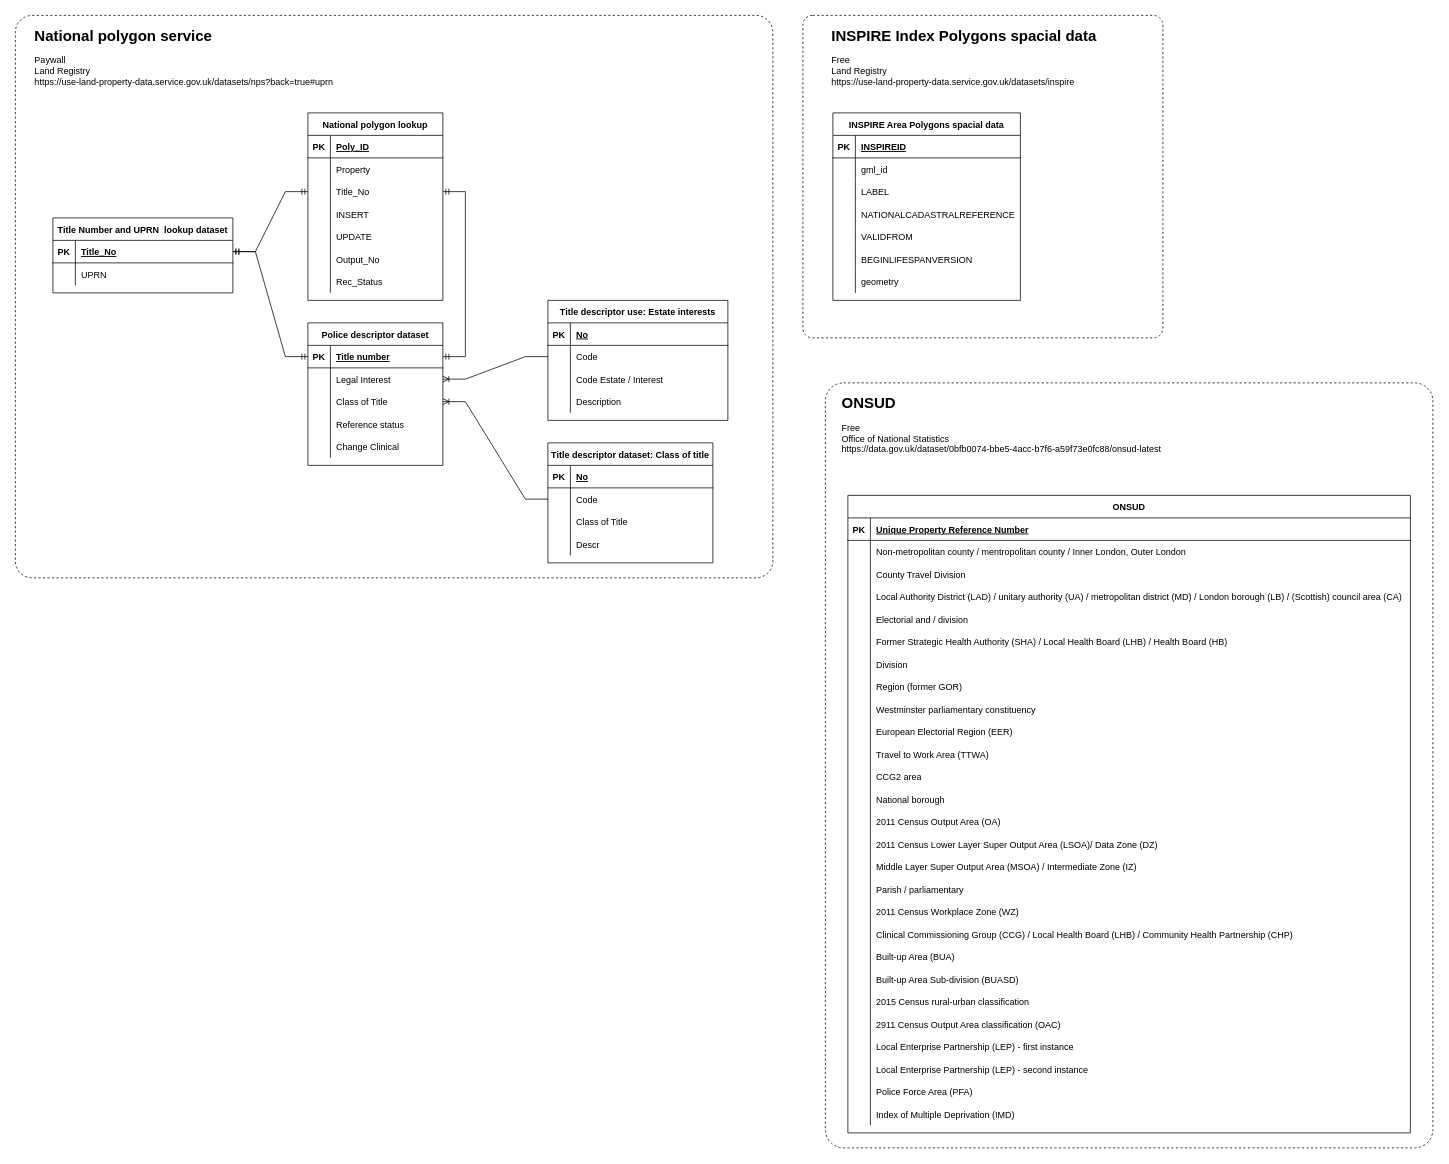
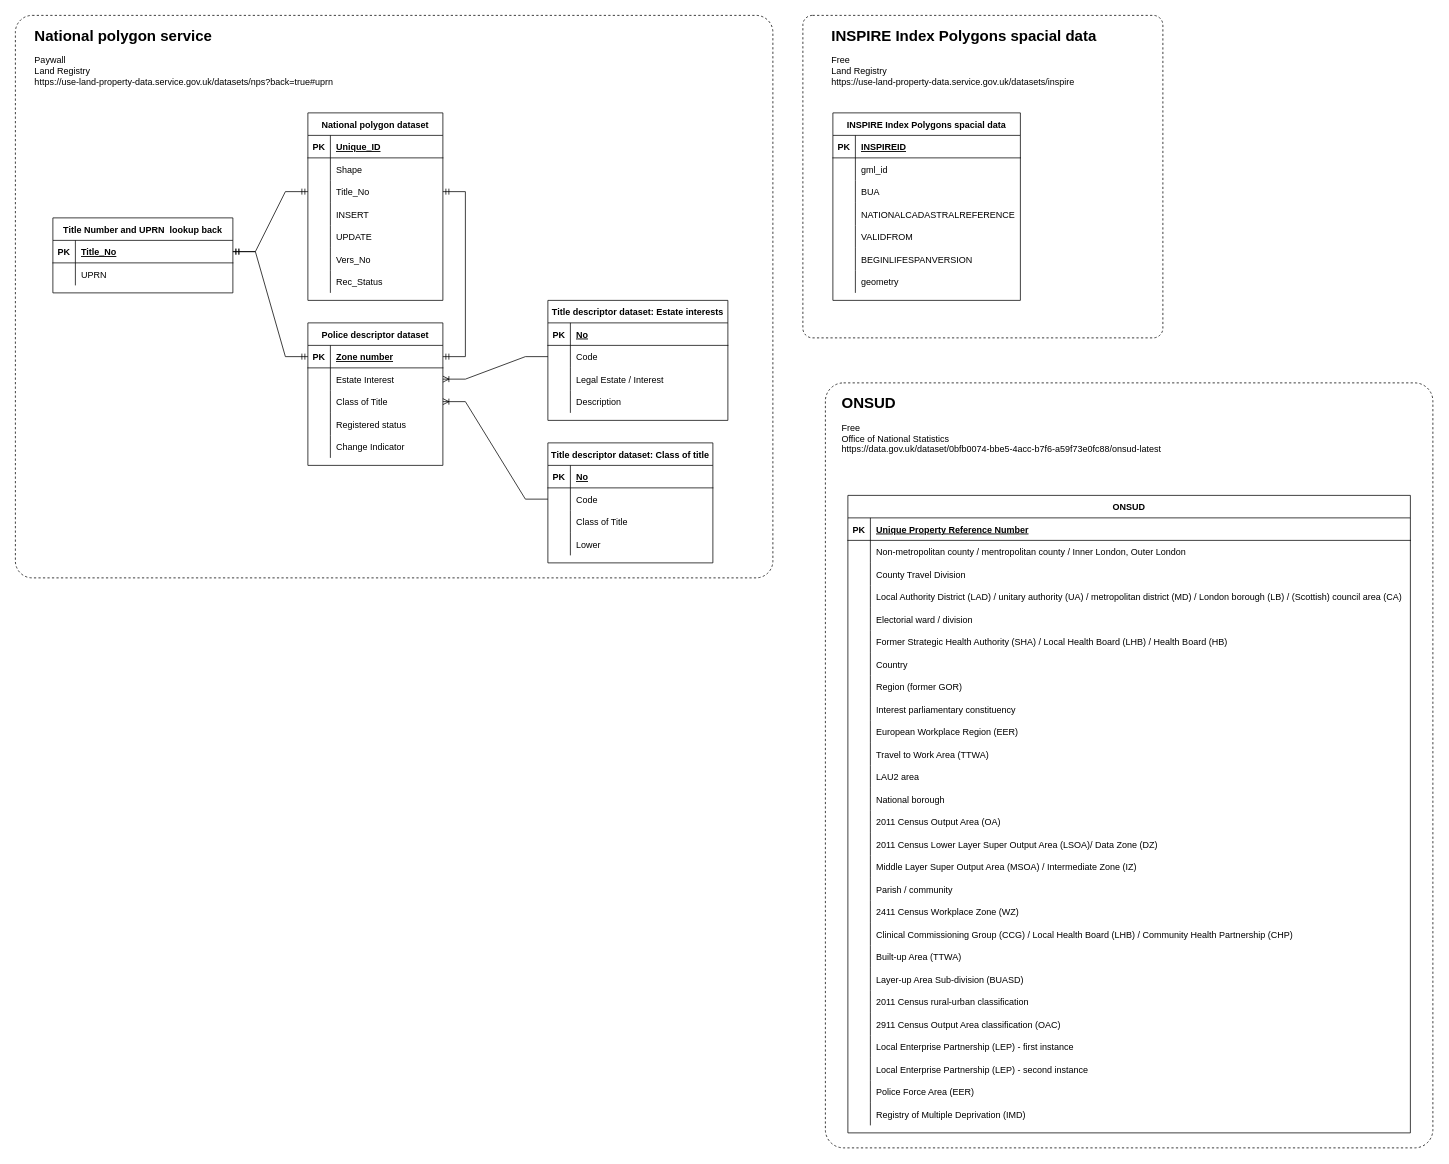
node "National polygon lookup": label "National polygon lookup" -> "National polygon dataset"
node "INSPIRE Area Polygons spacial data": label "INSPIRE Area Polygons spacial data" -> "INSPIRE Index Polygons spacial data"
node "Poly_ID": label "Poly_ID" -> "Unique_ID"
node "Property": label "Property" -> "Shape"
node "LABEL": label "LABEL" -> "BUA"
node "Title Number and UPRN lookup dataset": label "Title Number and UPRN lookup dataset" -> "Title Number and UPRN lookup back"
node "Output_No": label "Output_No" -> "Vers_No"
node "Title descriptor use: Estate interests": label "Title descriptor use: Estate interests" -> "Title descriptor dataset: Estate interests"
node "Title number": label "Title number" -> "Zone number"
node "Legal Interest": label "Legal Interest" -> "Estate Interest"
node "Code Estate / Interest": label "Code Estate / Interest" -> "Legal Estate / Interest"
node "Reference status": label "Reference status" -> "Registered status"
node "Change Clinical": label "Change Clinical" -> "Change Indicator"
node "Descr": label "Descr" -> "Lower"
node "Electorial and / division": label "Electorial and / division" -> "Electorial ward / division"
node "Division": label "Division" -> "Country"
node "Westminster parliamentary constituency": label "Westminster parliamentary constituency" -> "Interest parliamentary constituency"
node "European Electorial Region (EER)": label "European Electorial Region (EER)" -> "European Workplace Region (EER)"
node "CCG2 area": label "CCG2 area" -> "LAU2 area"
node "Parish / parliamentary": label "Parish / parliamentary" -> "Parish / community"
node "2011 Census Workplace Zone (WZ)": label "2011 Census Workplace Zone (WZ)" -> "2411 Census Workplace Zone (WZ)"
node "Built-up Area (BUA)": label "Built-up Area (BUA)" -> "Built-up Area (TTWA)"
node "Built-up Area Sub-division (BUASD)": label "Built-up Area Sub-division (BUASD)" -> "Layer-up Area Sub-division (BUASD)"
node "2015 Census rural-urban classification": label "2015 Census rural-urban classification" -> "2011 Census rural-urban classification"
node "Police Force Area (PFA)": label "Police Force Area (PFA)" -> "Police Force Area (EER)"
node "Index of Multiple Deprivation (IMD)": label "Index of Multiple Deprivation (IMD)" -> "Registry of Multiple Deprivation (IMD)"
